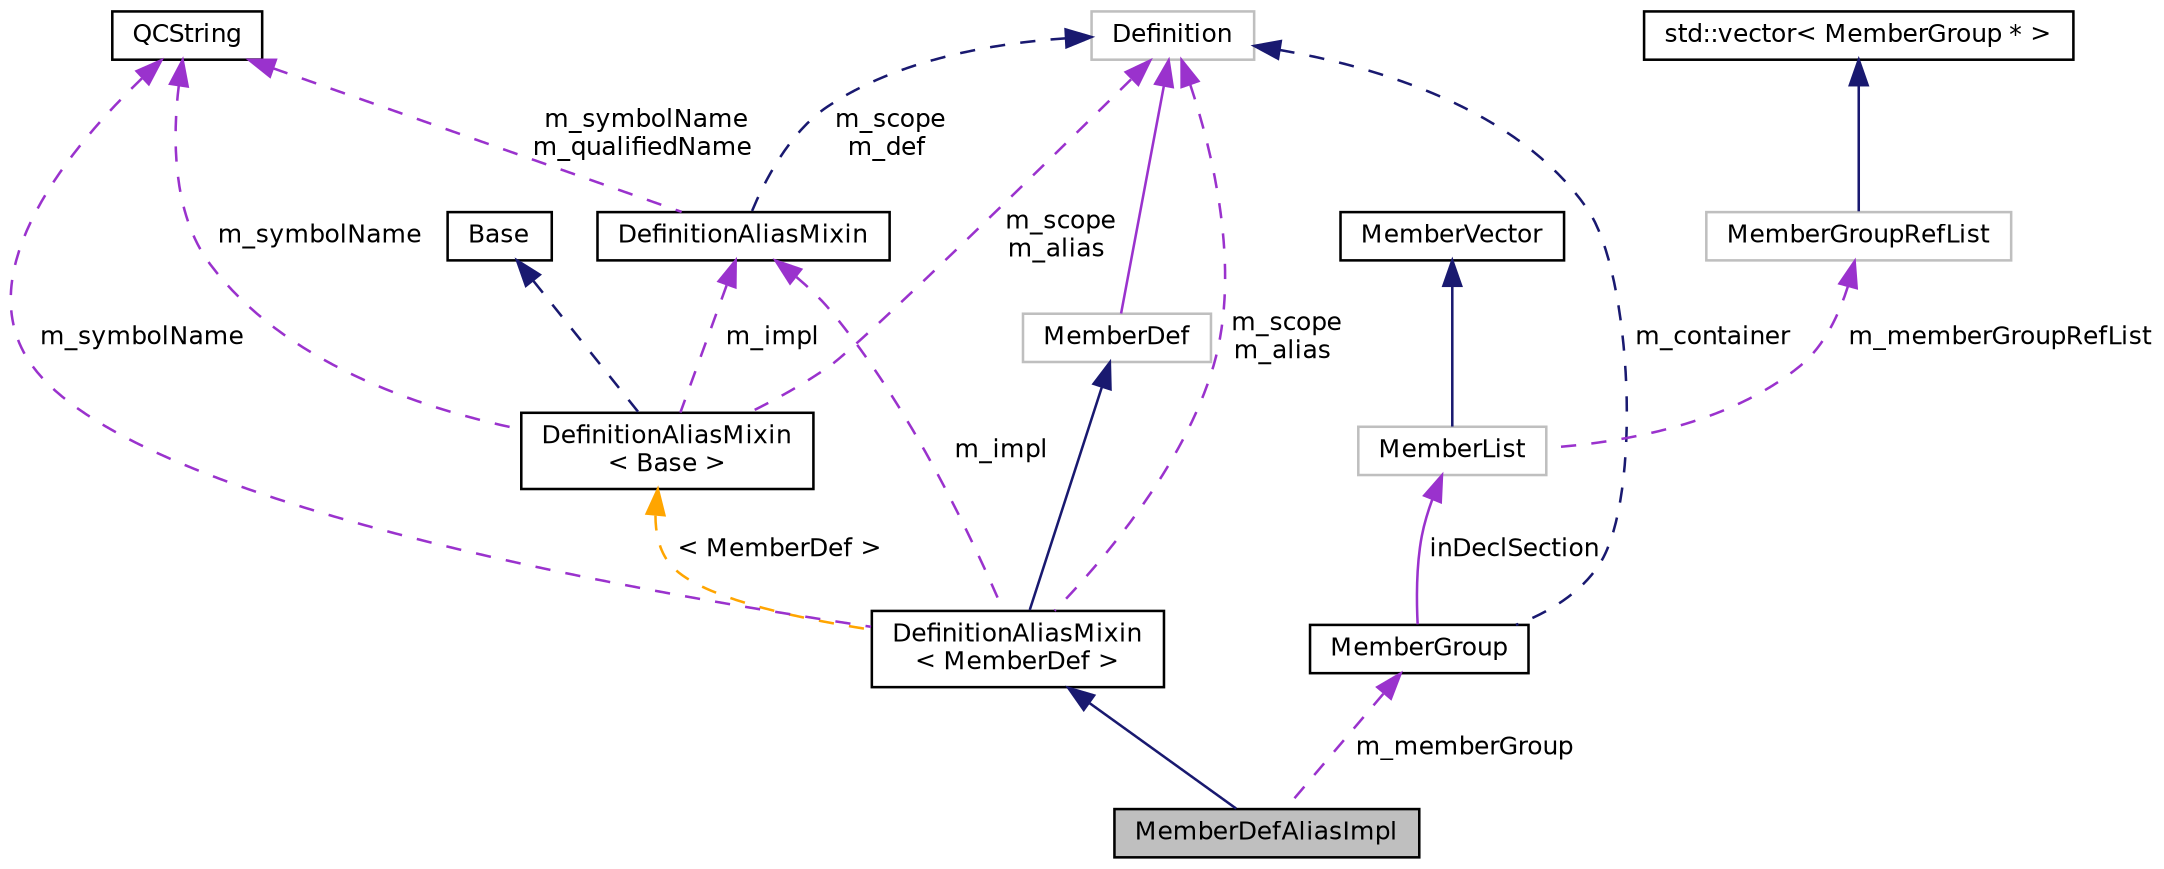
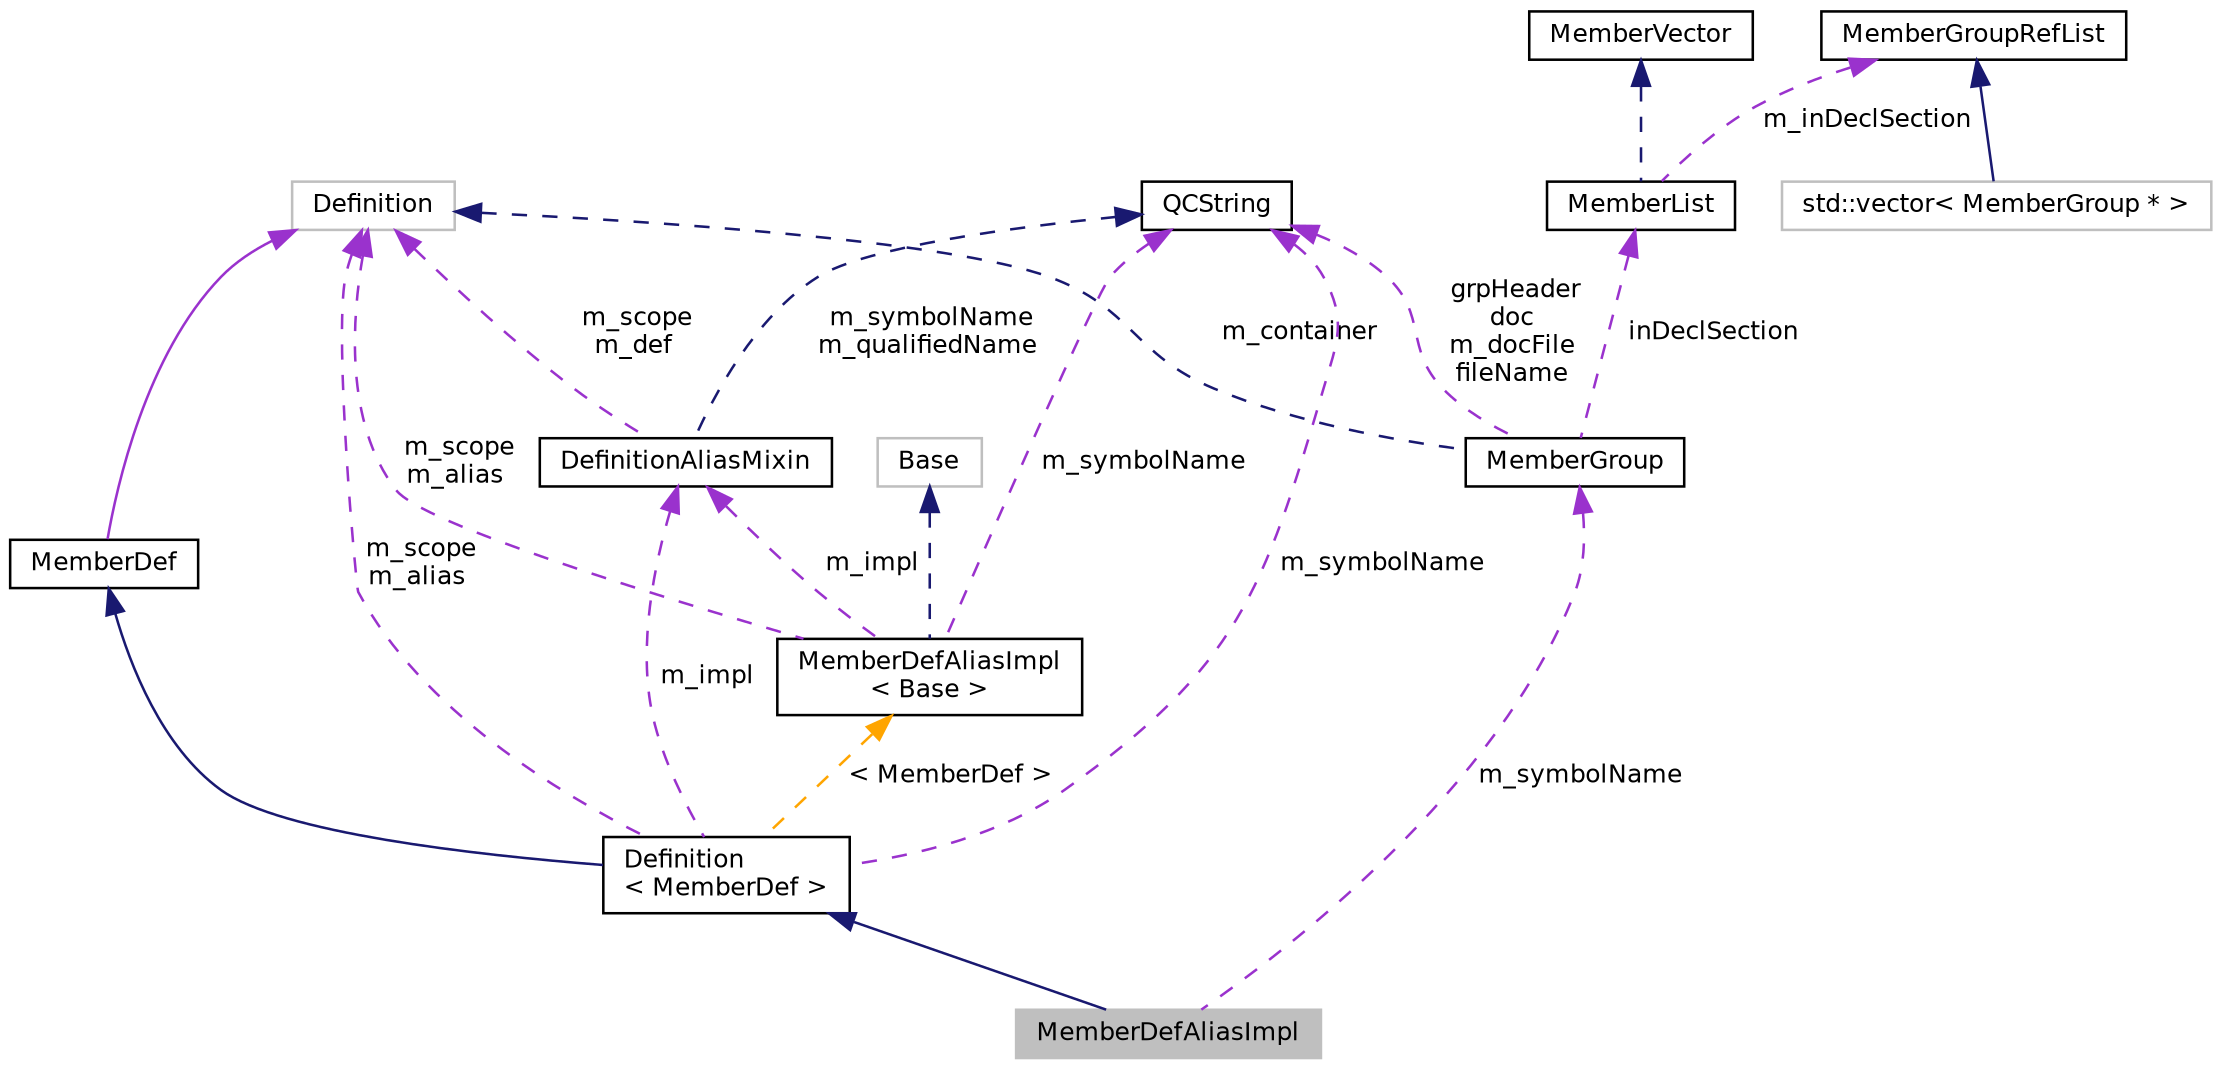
node "std::vector< MemberGroup * >": color black -> grey75
edge "DefinitionAliasMixin" -> "Definition": color midnightblue -> darkorchid3
edge "DefinitionAliasMixin" -> "QCString": color darkorchid3 -> midnightblue
edge "MemberGroupRefList" -> "std::vector< MemberGroup * >": reversed
node "Base": color black -> grey75
node "MemberGroupRefList": color grey75 -> black
edge "MemberGroup" -> "QCString": added, label "grpHeader doc m_docFile fileName"
node "MemberDef": color grey75 -> black
edge "MemberList" -> "MemberGroupRefList": label " m_memberGroupRefList" -> " m_inDeclSection"
edge "MemberList" -> "MemberVector": style solid -> dashed
node "DefinitionAliasMixin < Base >": label "DefinitionAliasMixin < Base >" -> "MemberDefAliasImpl < Base >"
node "MemberList": color grey75 -> black
edge "MemberGroup" -> "MemberList": style solid -> dashed
node "DefinitionAliasMixin < MemberDef >": label "DefinitionAliasMixin < MemberDef >" -> "Definition < MemberDef >"
edge "MemberDefAliasImpl" -> "MemberGroup": label " m_memberGroup" -> " m_symbolName"
node "MemberDefAliasImpl": color black -> grey75
